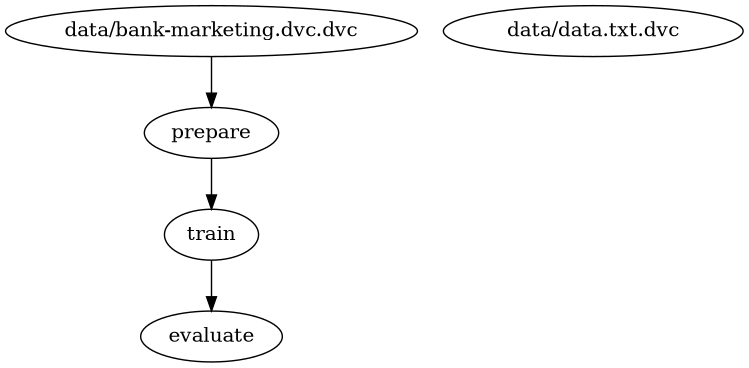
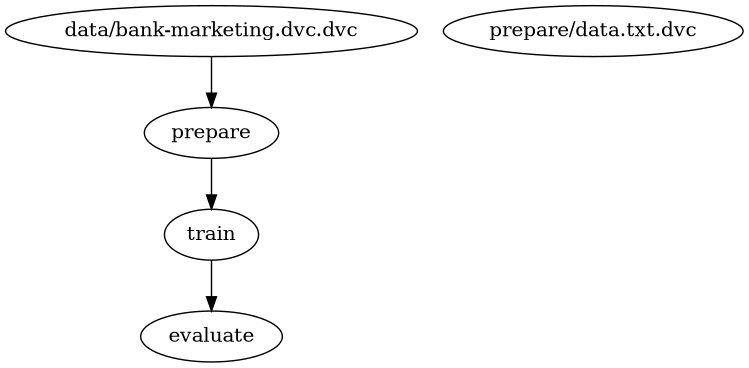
node "data/data.txt.dvc": label "data/data.txt.dvc" -> "prepare/data.txt.dvc"
